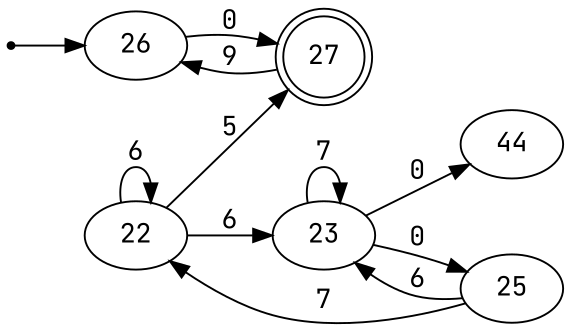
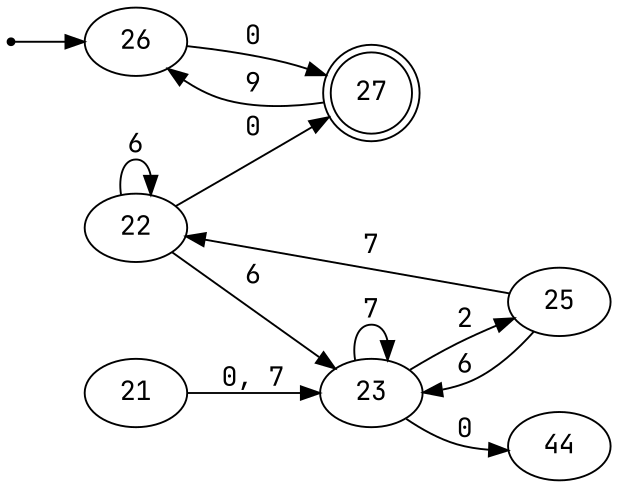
edge "22" -> "27": label "5" -> "0"
edge "23" -> "25": label "0" -> "2"
node "21": added
